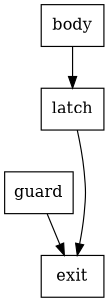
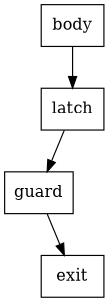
edge "latch" -> "exit": now "latch" -> "guard"
